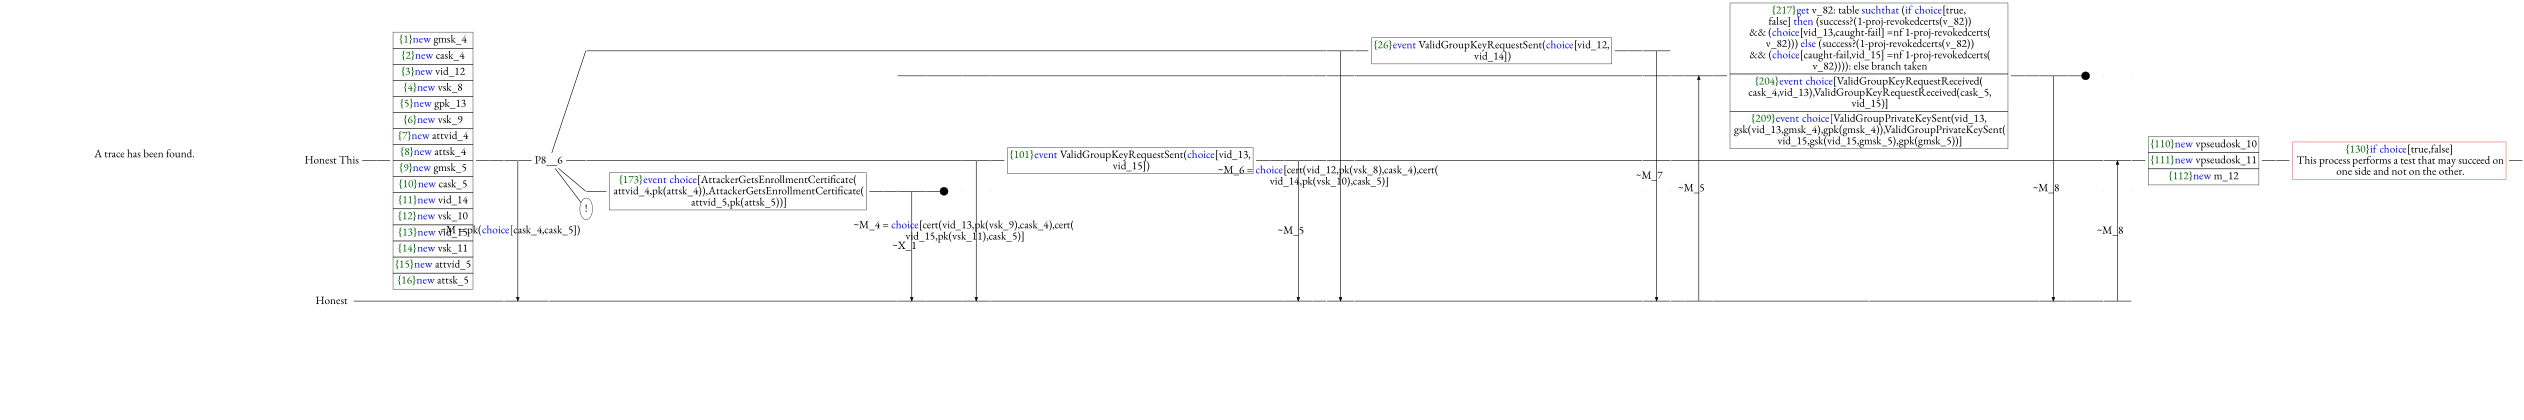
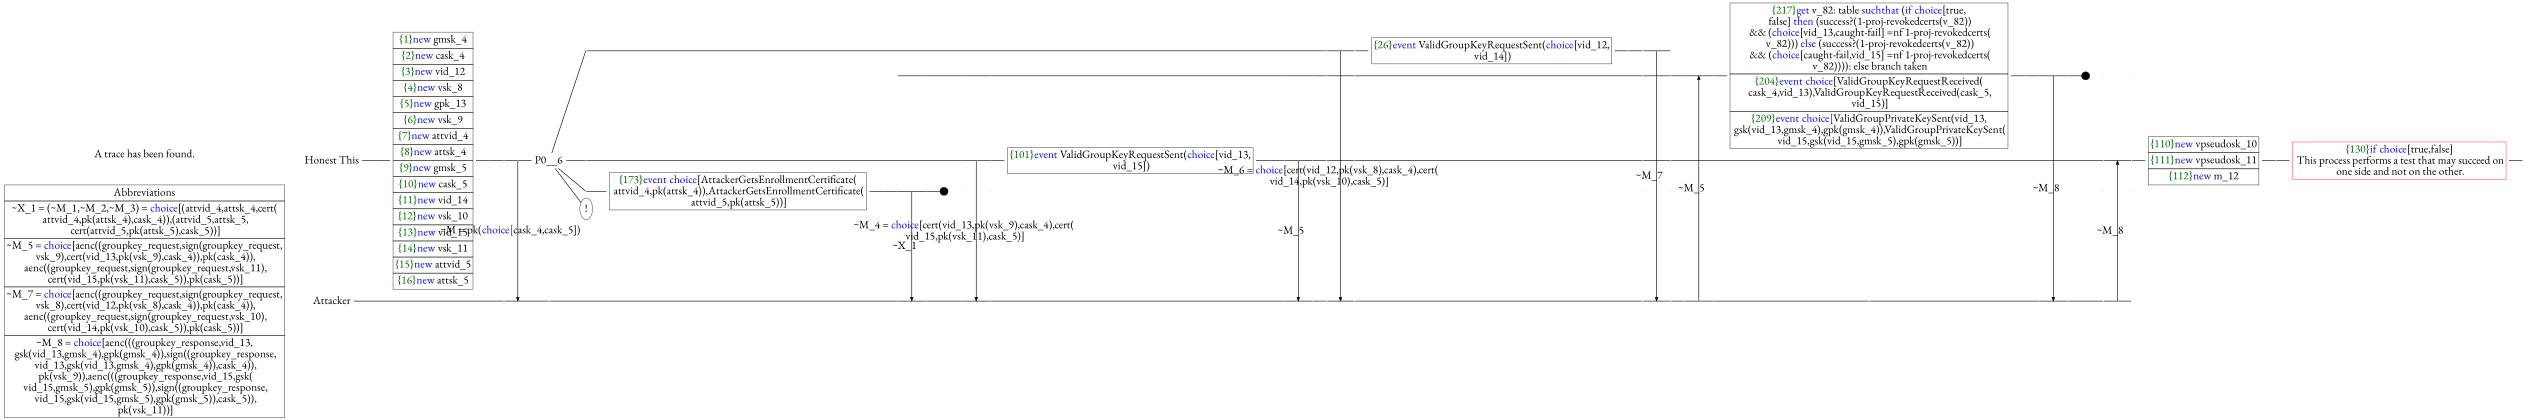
node "P8__6": label "P8__6" -> "P0__6"
node "Abbreviations": added
node "Honest": label "Honest" -> "Attacker"
